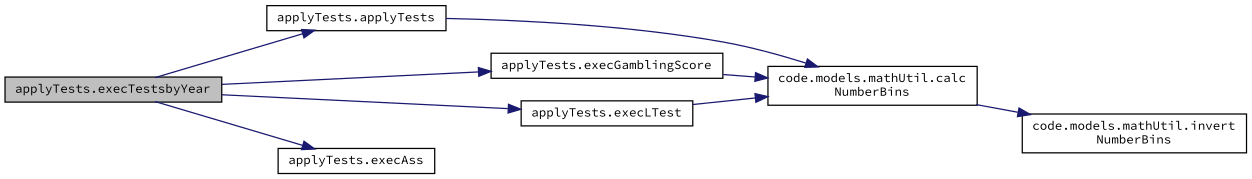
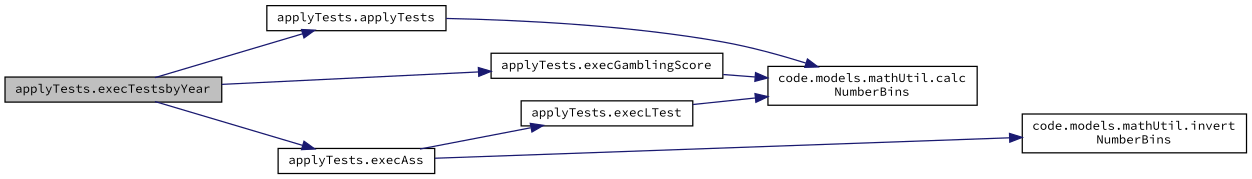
edge "applyTests.execTestsbyYear" -> "applyTests.execLTest": now "applyTests.execAss" -> "applyTests.execLTest"
edge "code.models.mathUtil.calc NumberBins" -> "code.models.mathUtil.invert NumberBins": now "applyTests.execAss" -> "code.models.mathUtil.invert NumberBins"
